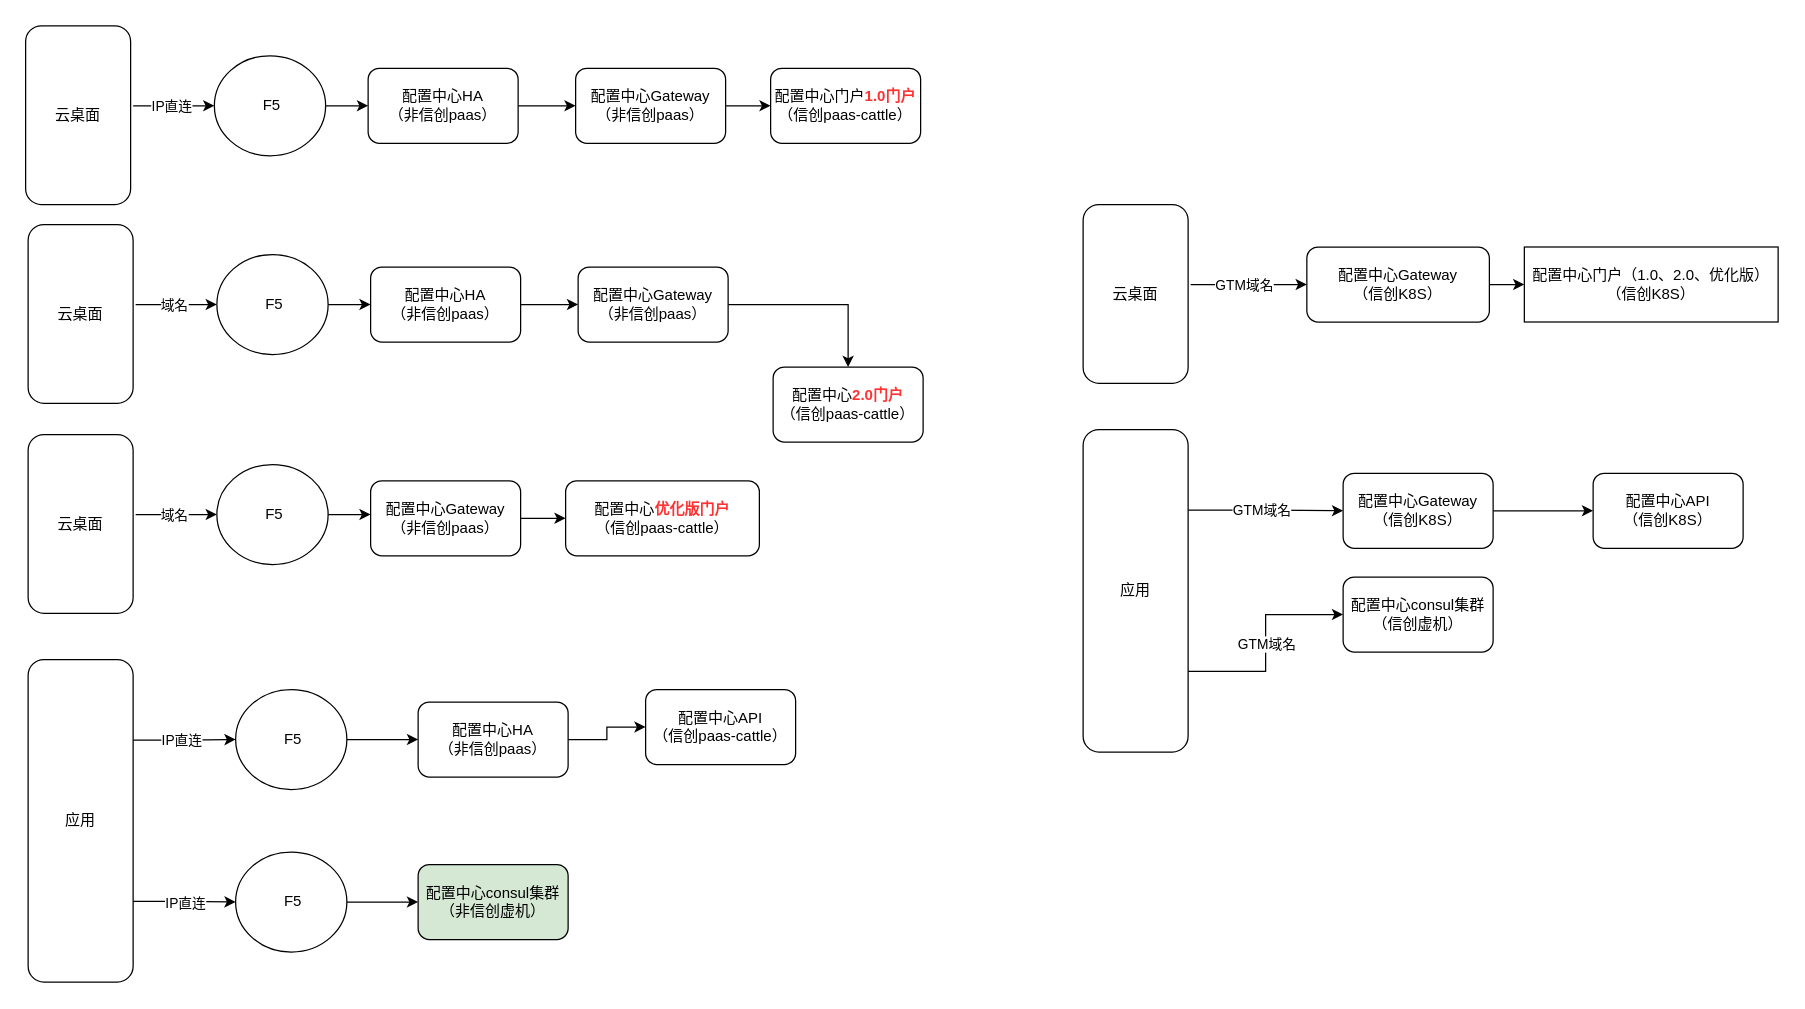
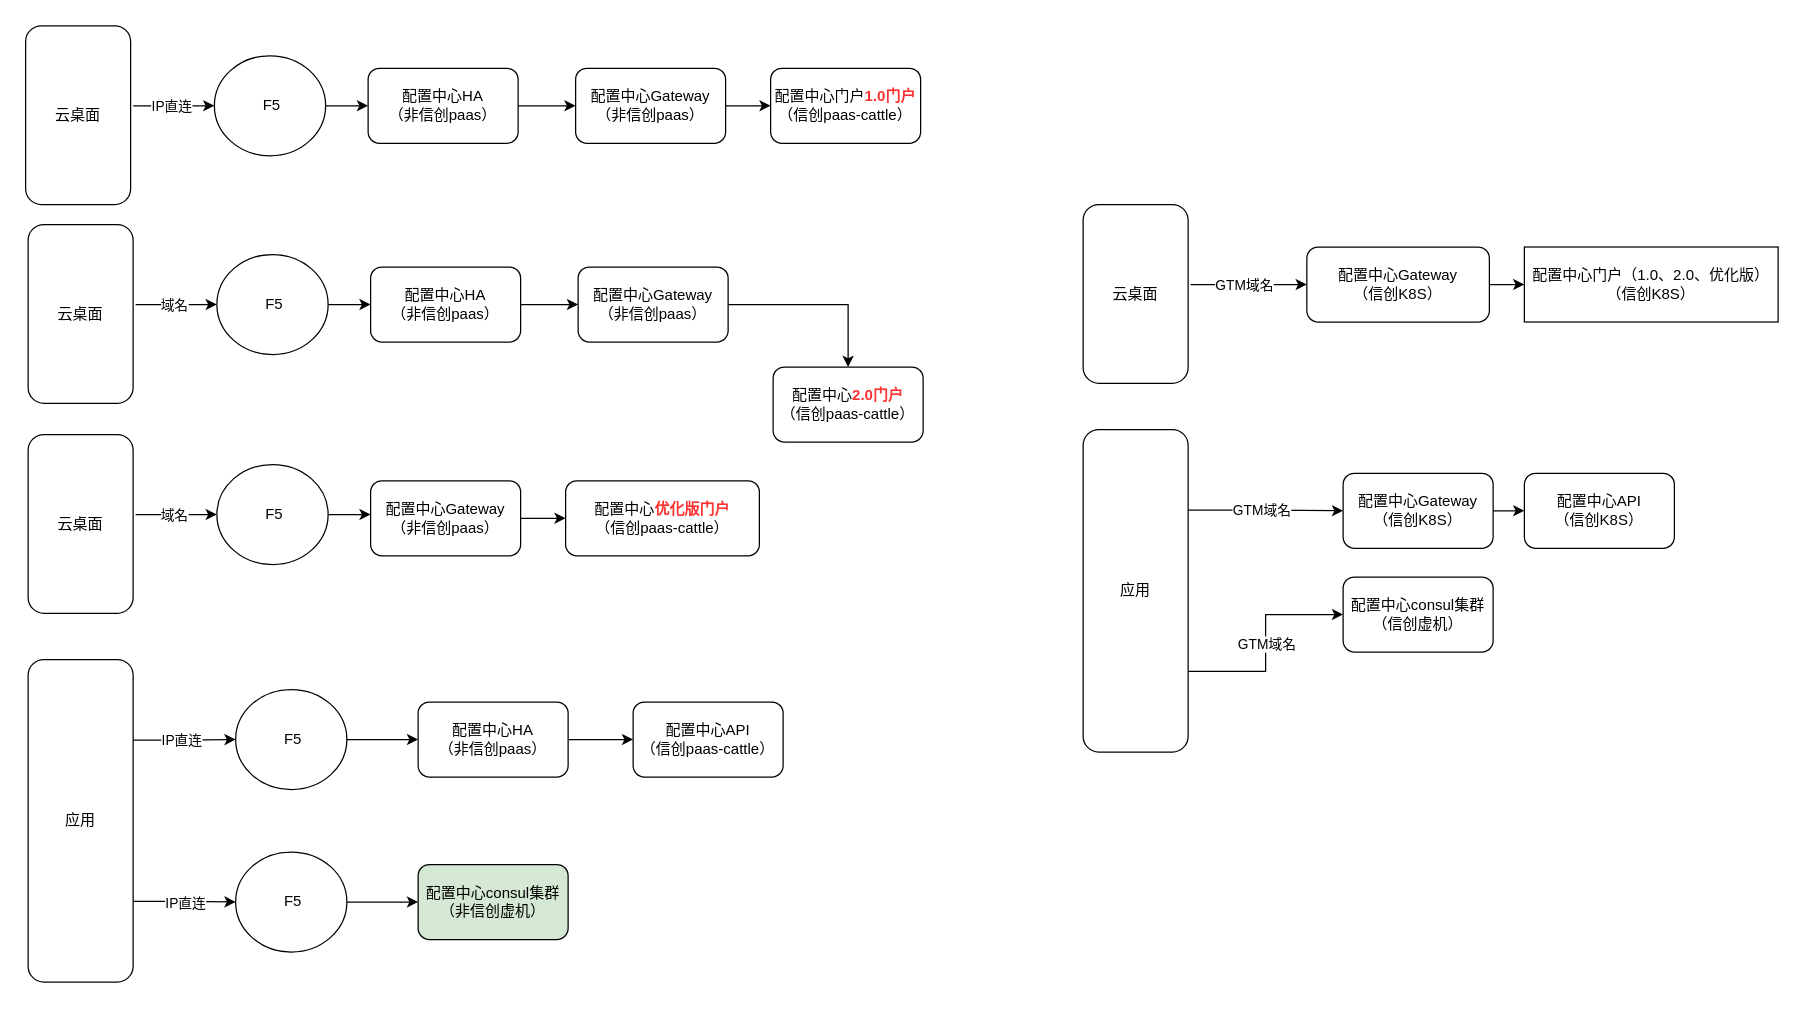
node "配置中心API （信创K8S）": moved (1668, 511) -> (1599, 511)
node "配置中心API （信创paas-cattle）": moved (721, 727) -> (708, 739)
